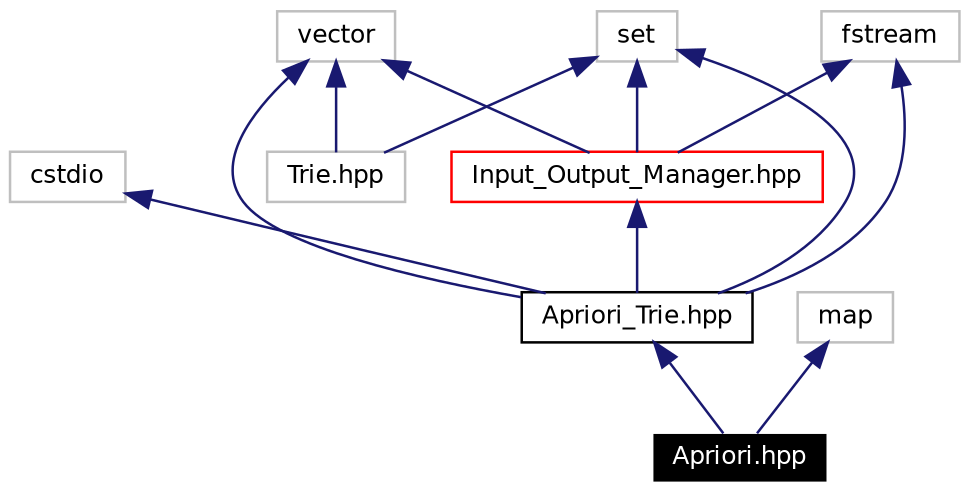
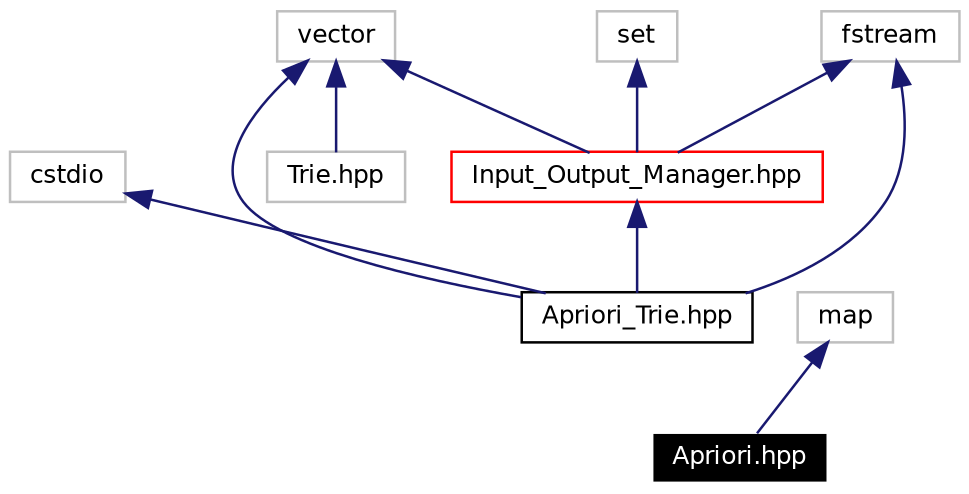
edge "Trie.hpp" -> "set": removed
edge "Apriori_Trie.hpp" -> "set": removed
edge "Apriori.hpp" -> "Apriori_Trie.hpp": removed
